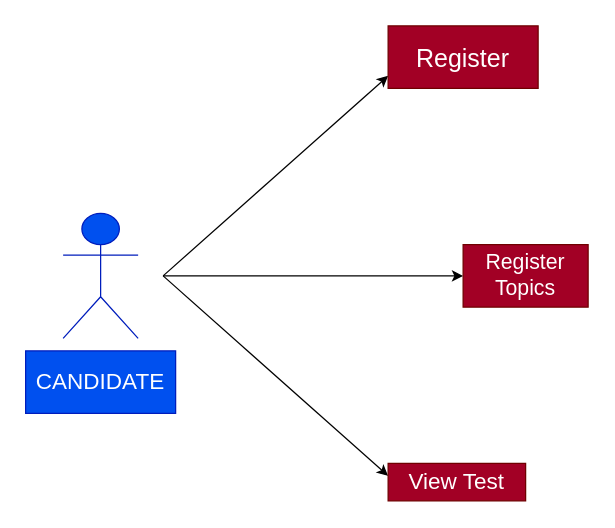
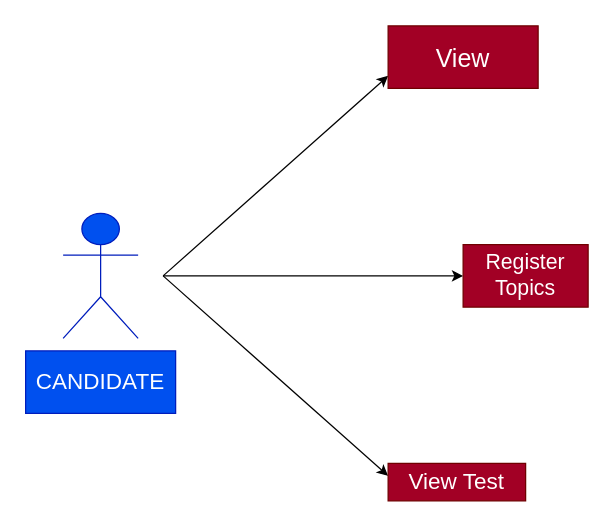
node "Register": label "Register" -> "View"
